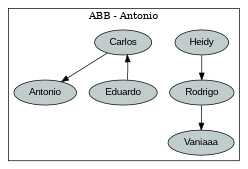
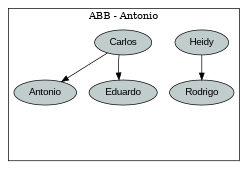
edge "Eduardo" -> "Carlos": reversed
node "Vaniaaa": removed
